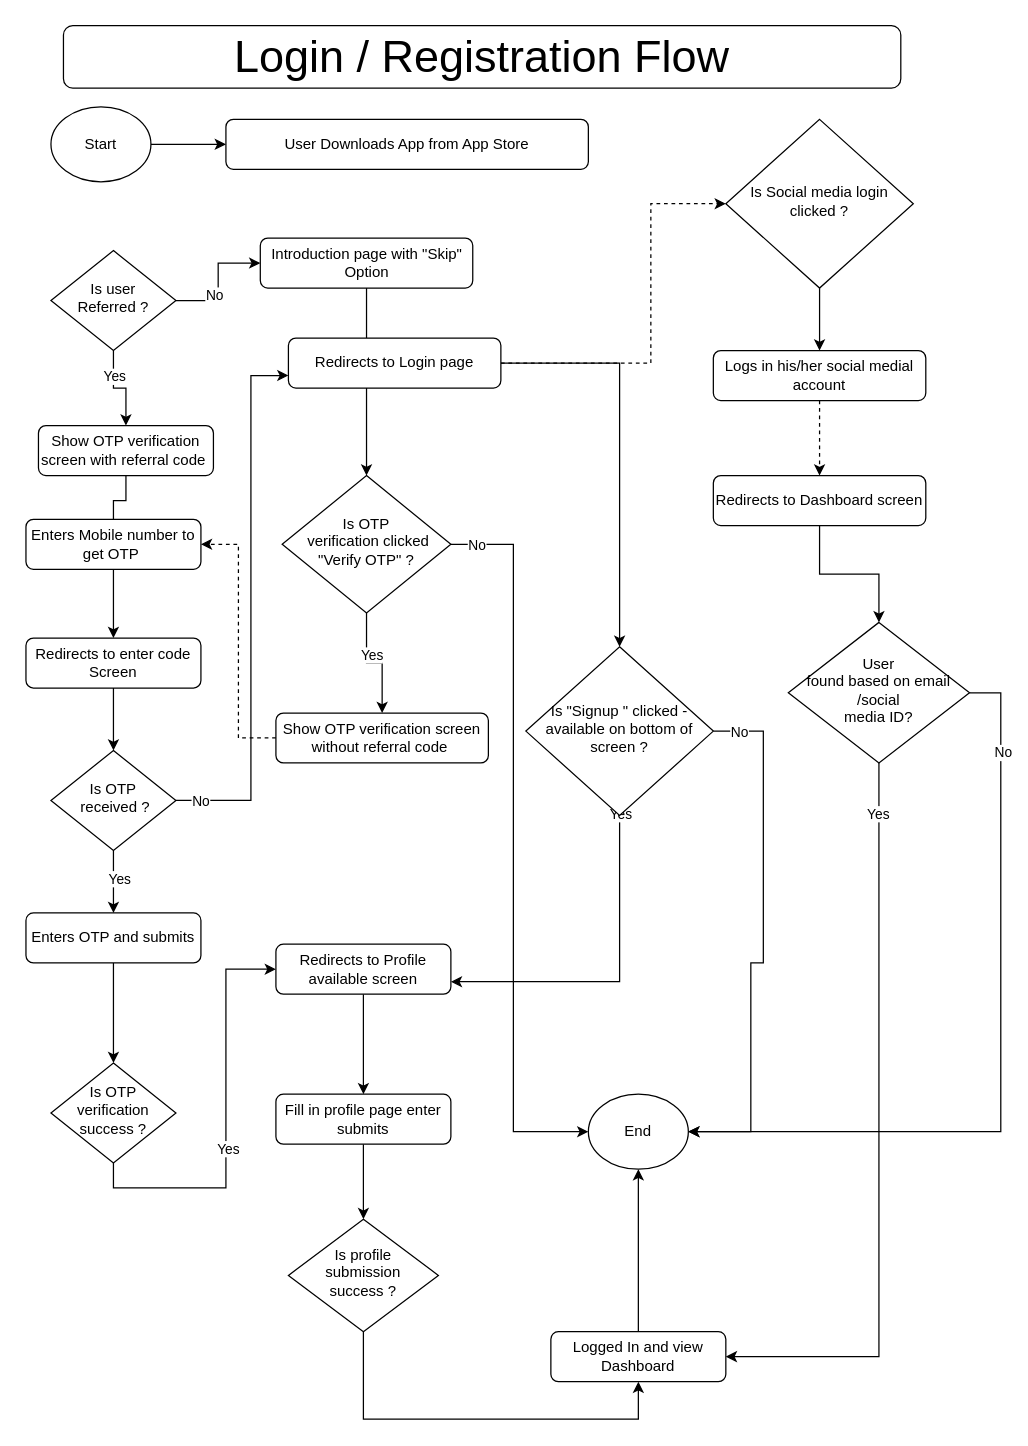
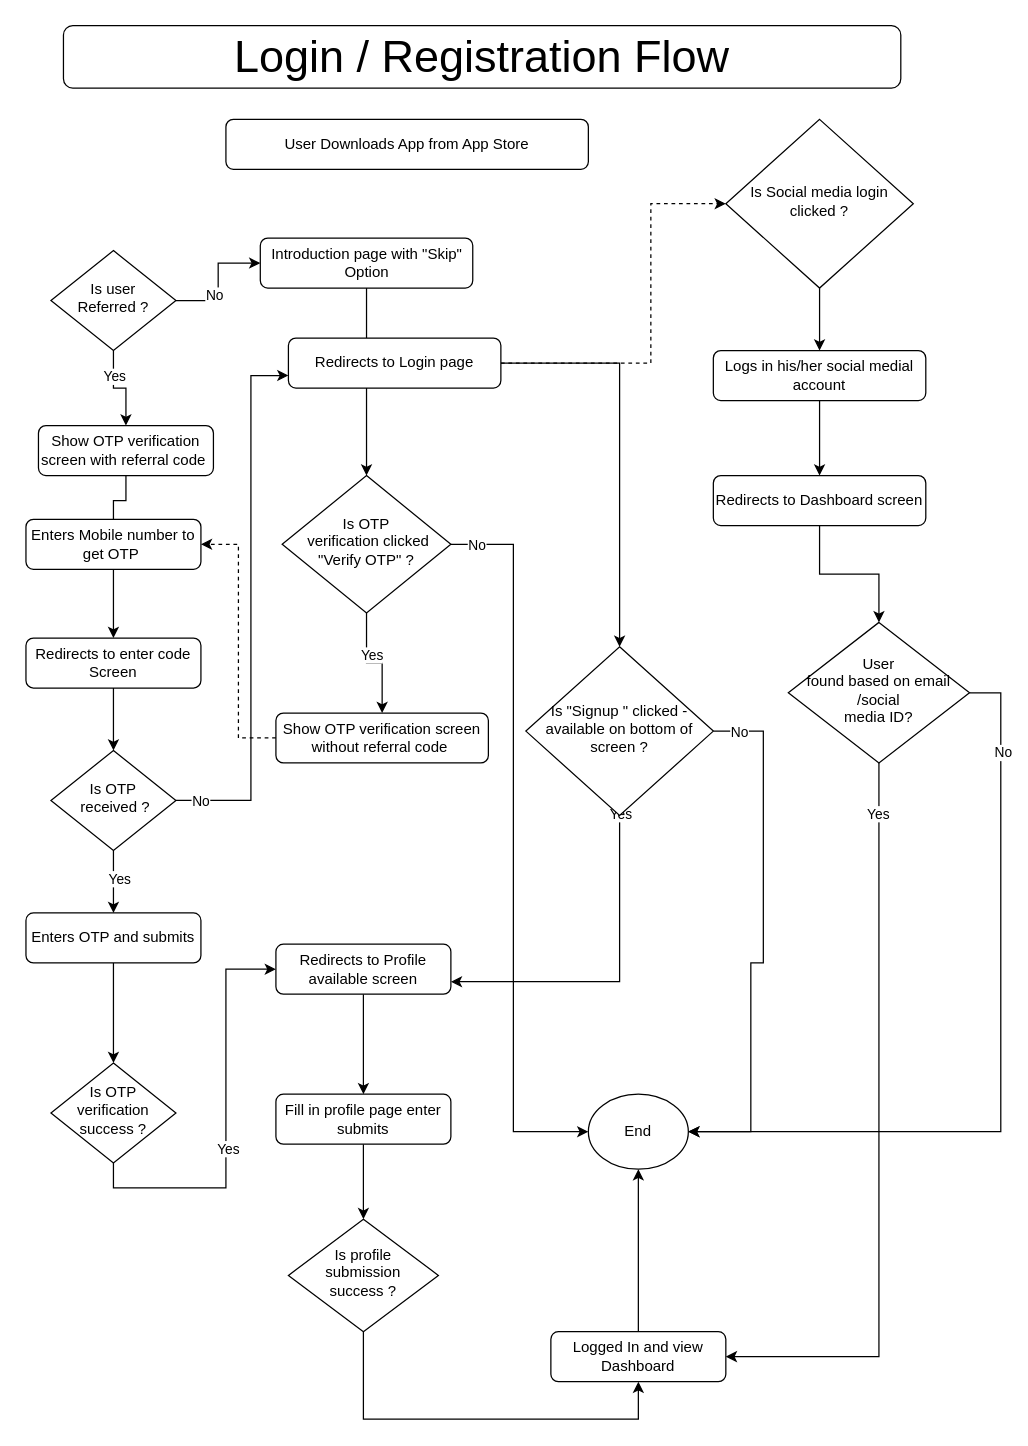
node "Start": removed
edge "Start" -> "User Downloads App from App Store": removed
edge "Logs in his/her social medial account" -> "Redirects to Dashboard screen": style dashed -> solid
